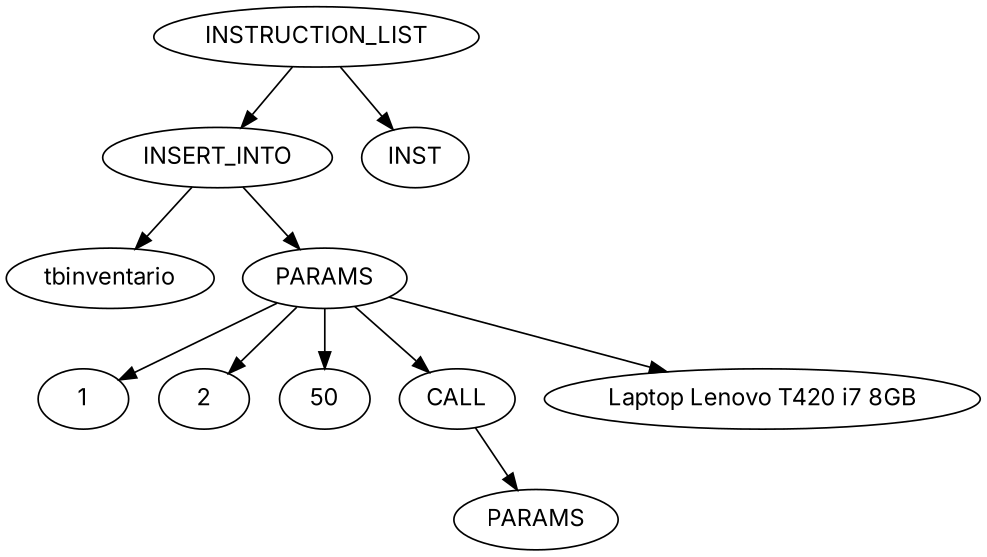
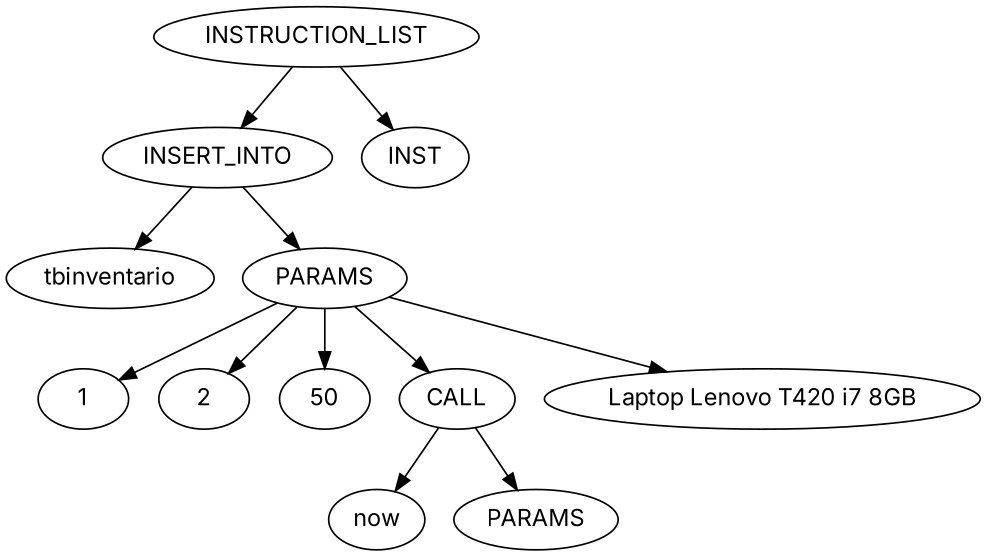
node "now": added
